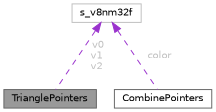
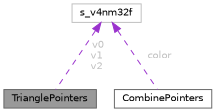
node "s_v8nm32f": label "s_v8nm32f" -> "s_v4nm32f"
